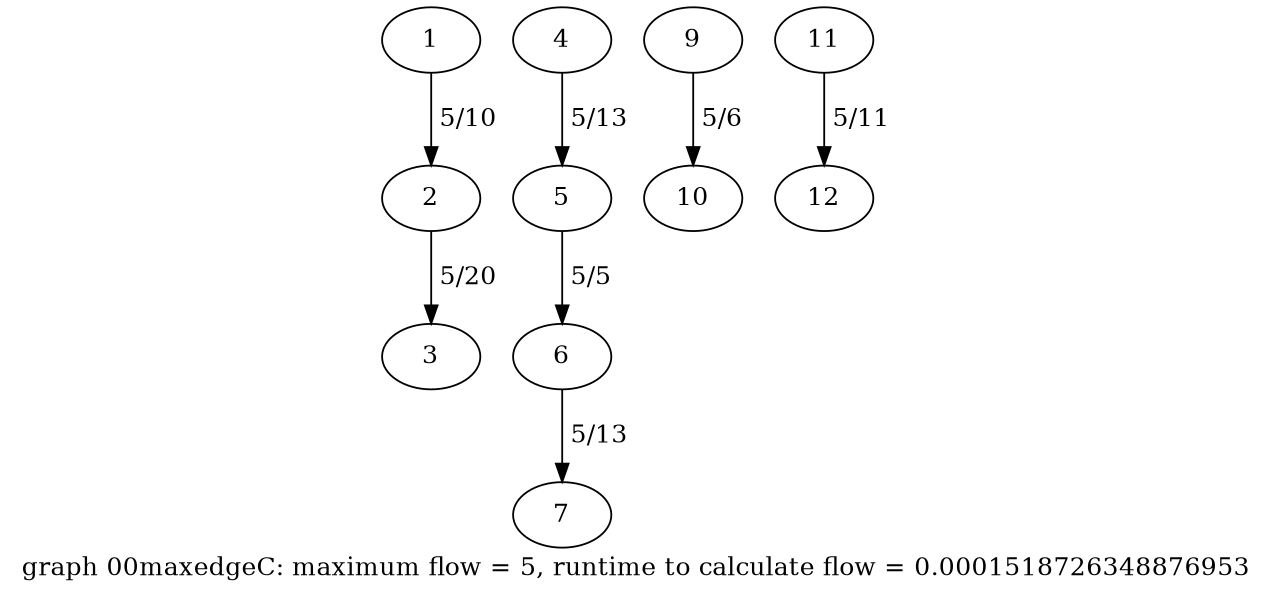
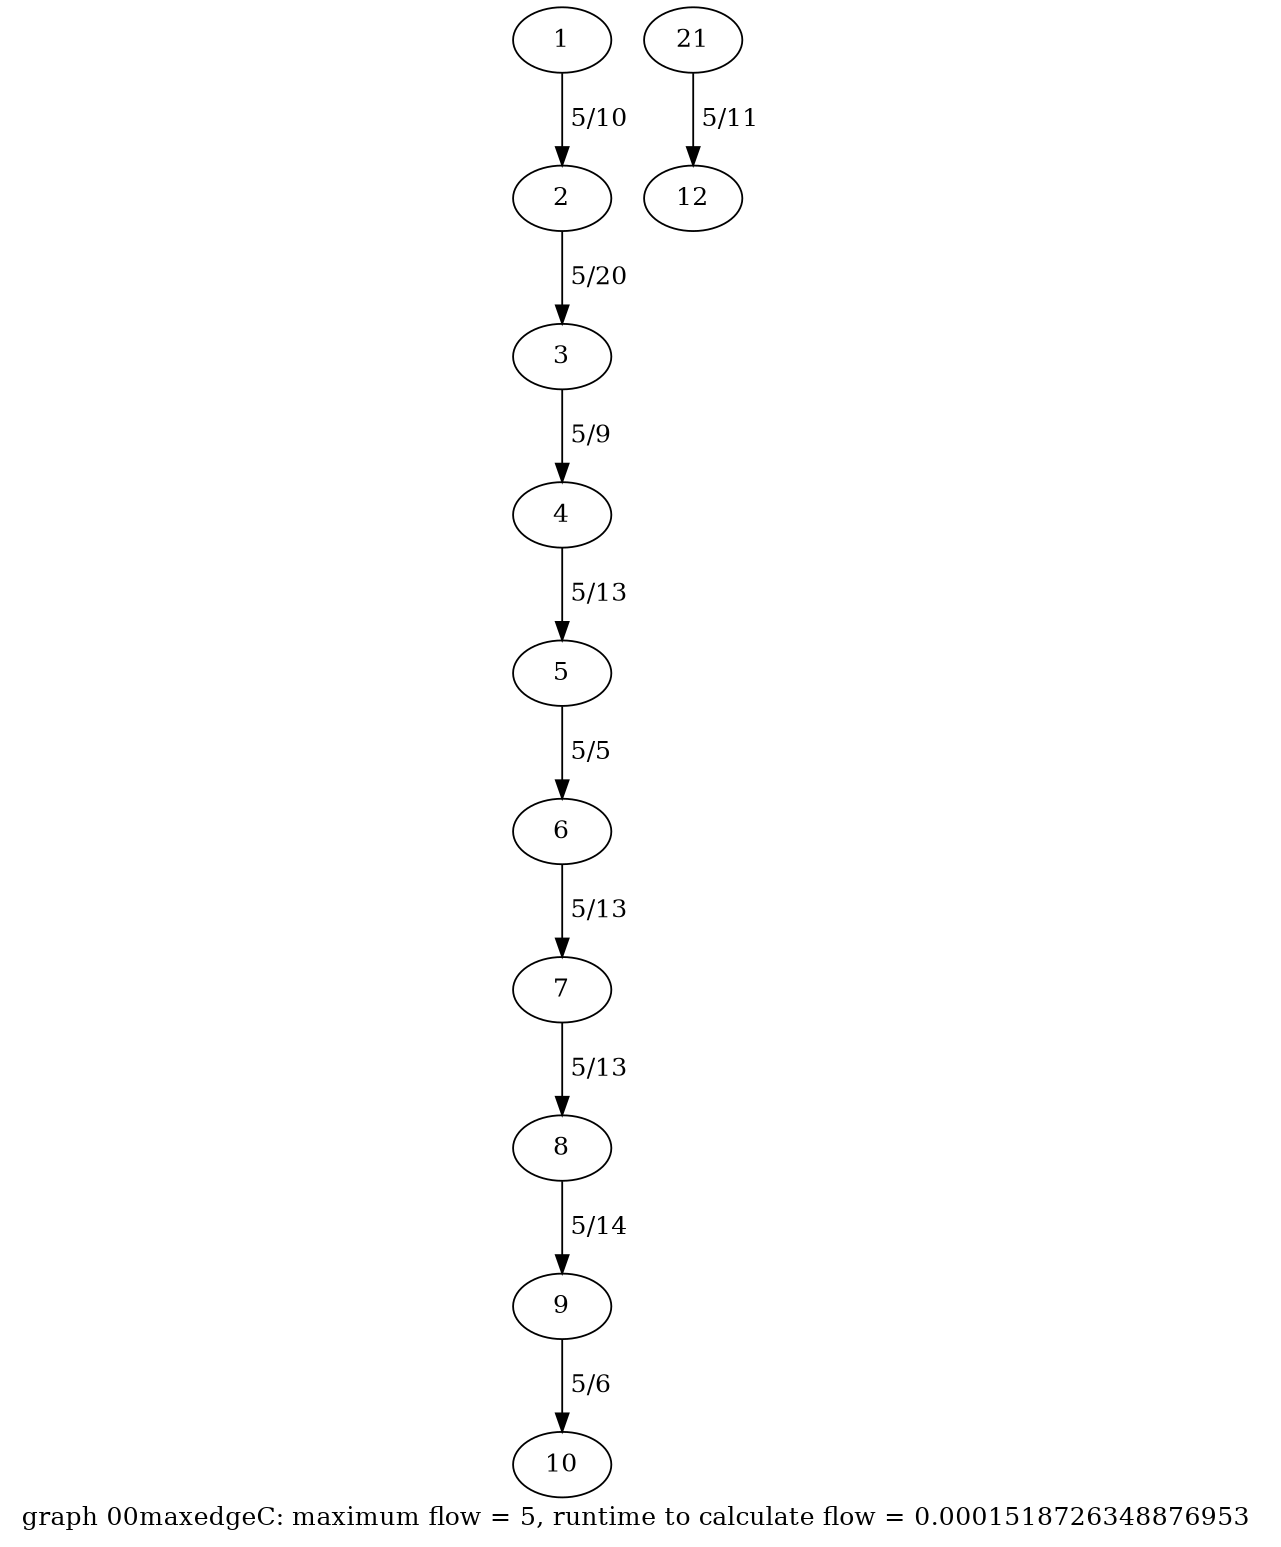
node "11": label "11" -> "21"
edge "3" -> "4": added, label "5/9"
node "8": added
